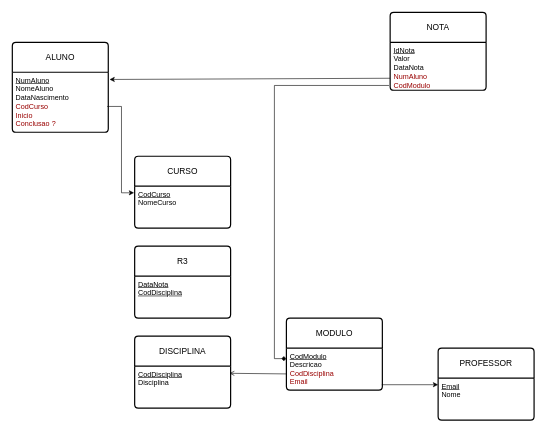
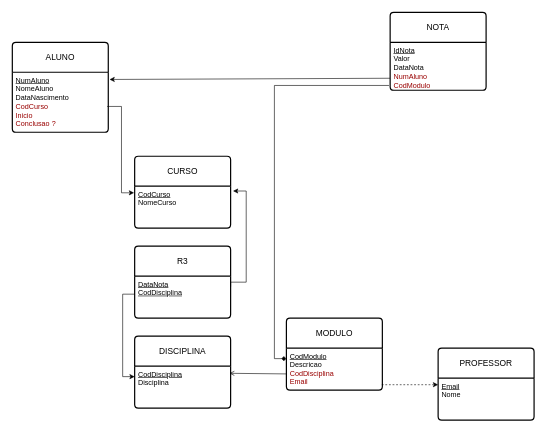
edge "DataNota CodDisciplina" -> "CodCurso NomeCurso": added
edge "DataNota CodDisciplina" -> "CodDisciplina Disciplina": added
edge "CodModulo Descricao CodDisciplina Email" -> "Email Nome": style solid -> dashed
